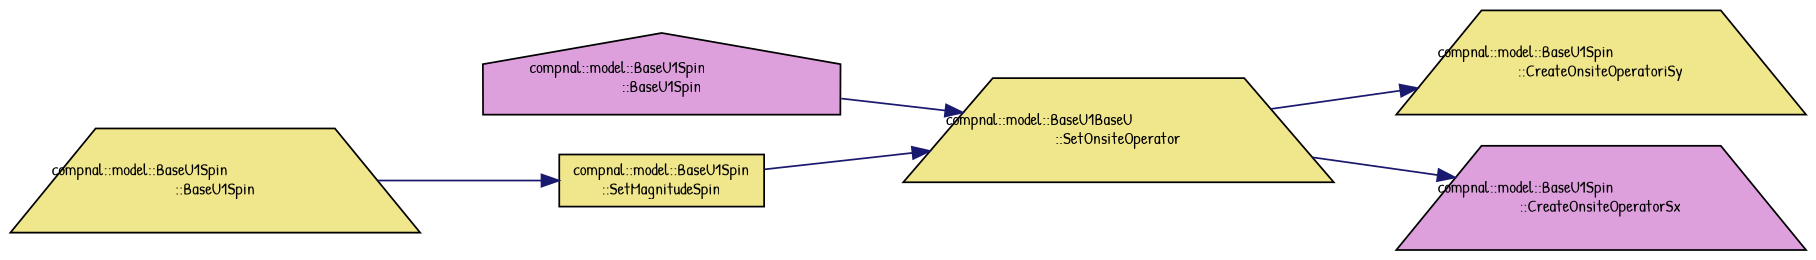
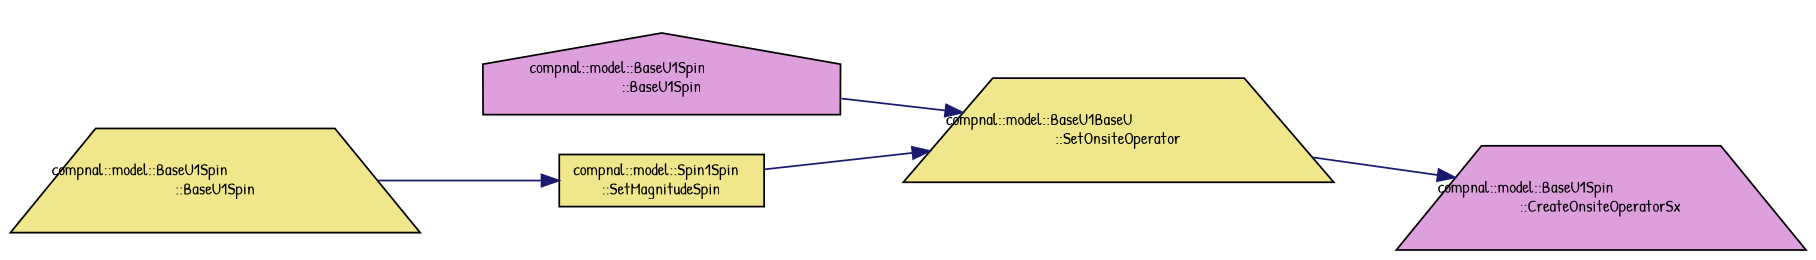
node "compnal::model::BaseU1Spin ::CreateOnsiteOperatoriSy": removed
node "compnal::model::BaseU1Spin ::SetMagnitudeSpin": label "compnal::model::BaseU1Spin ::SetMagnitudeSpin" -> "compnal::model::Spin1Spin ::SetMagnitudeSpin"
